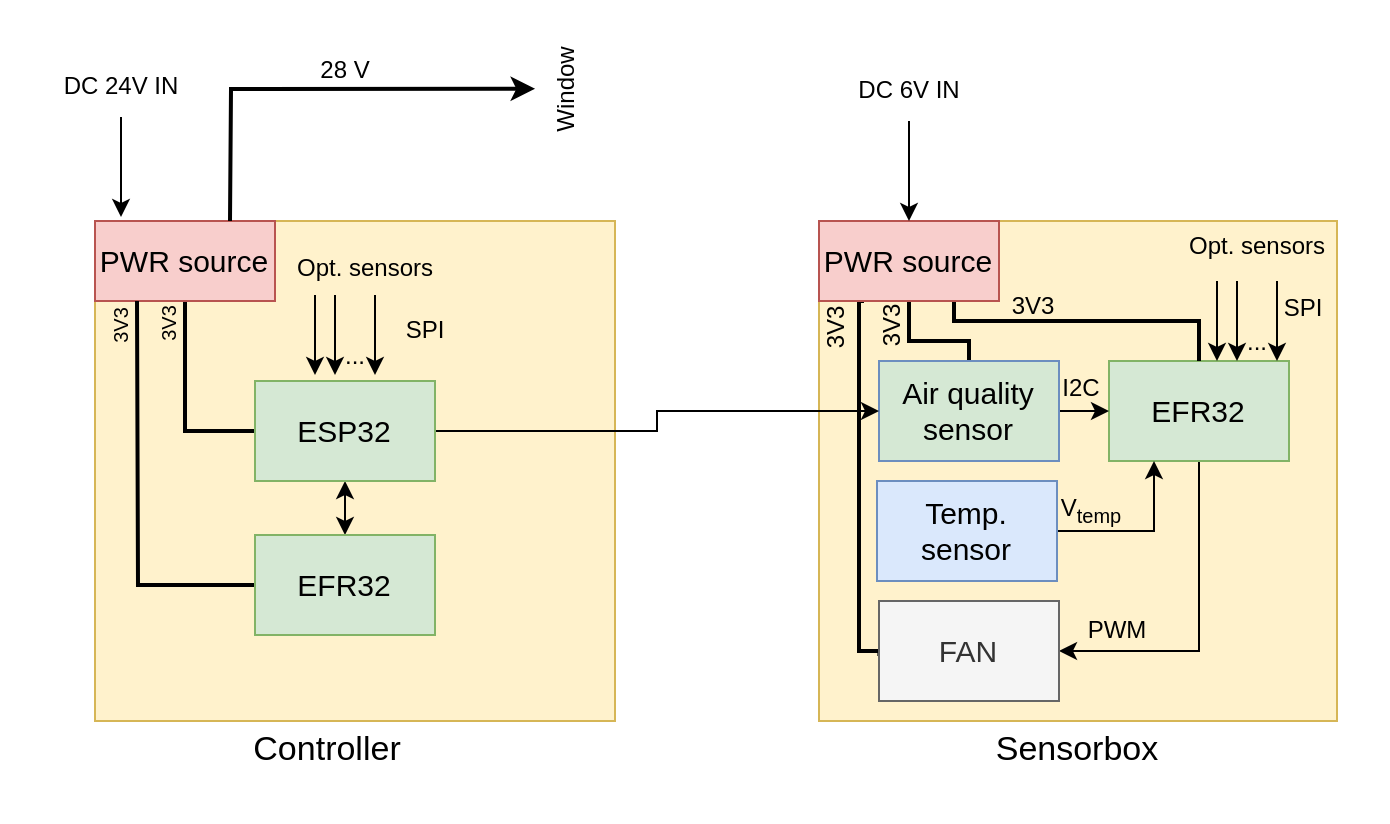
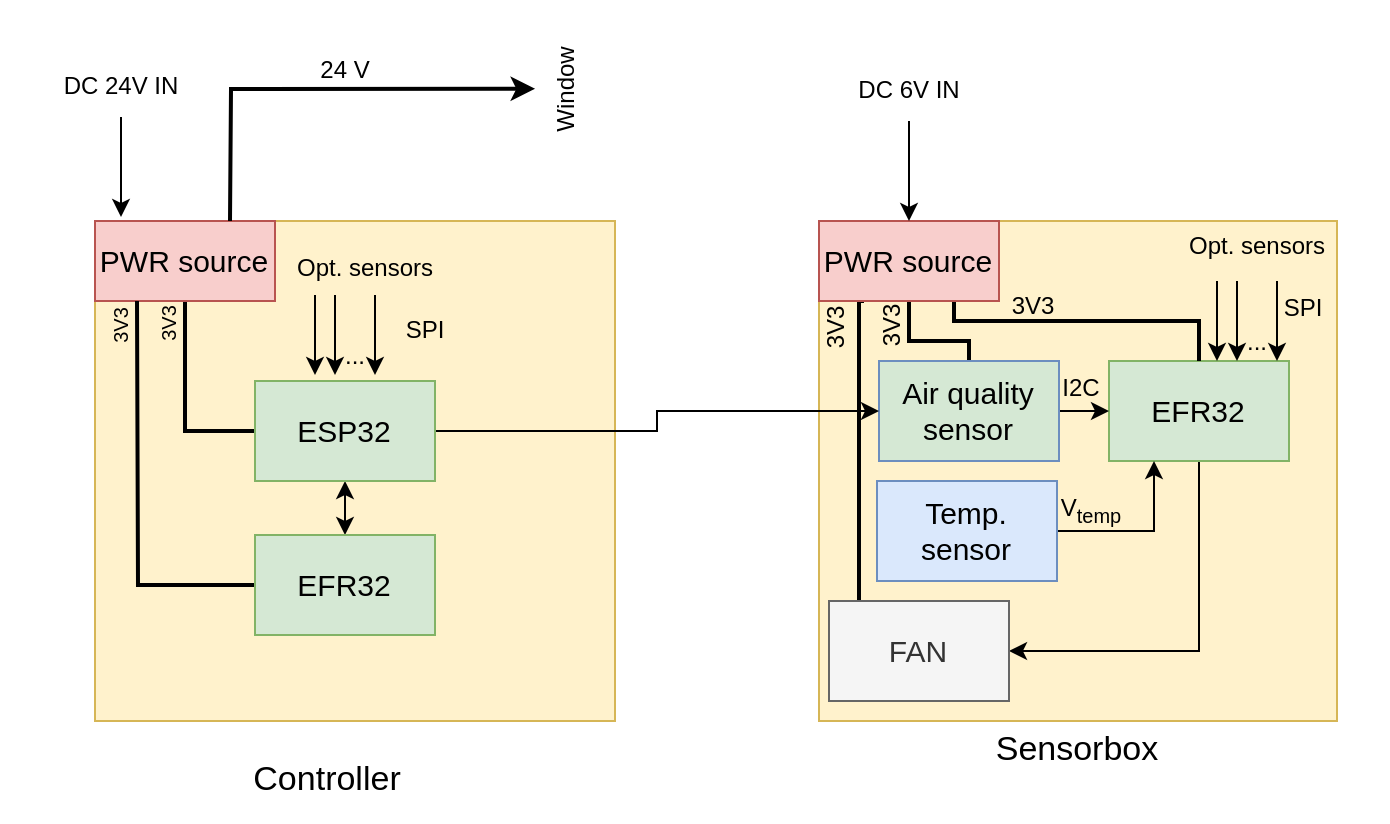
node "28 V": label "28 V" -> "24 V"
node "PWM": removed
node "FAN": moved (969, 651) -> (919, 651)
node "Controller": moved (327, 751) -> (327, 781)
